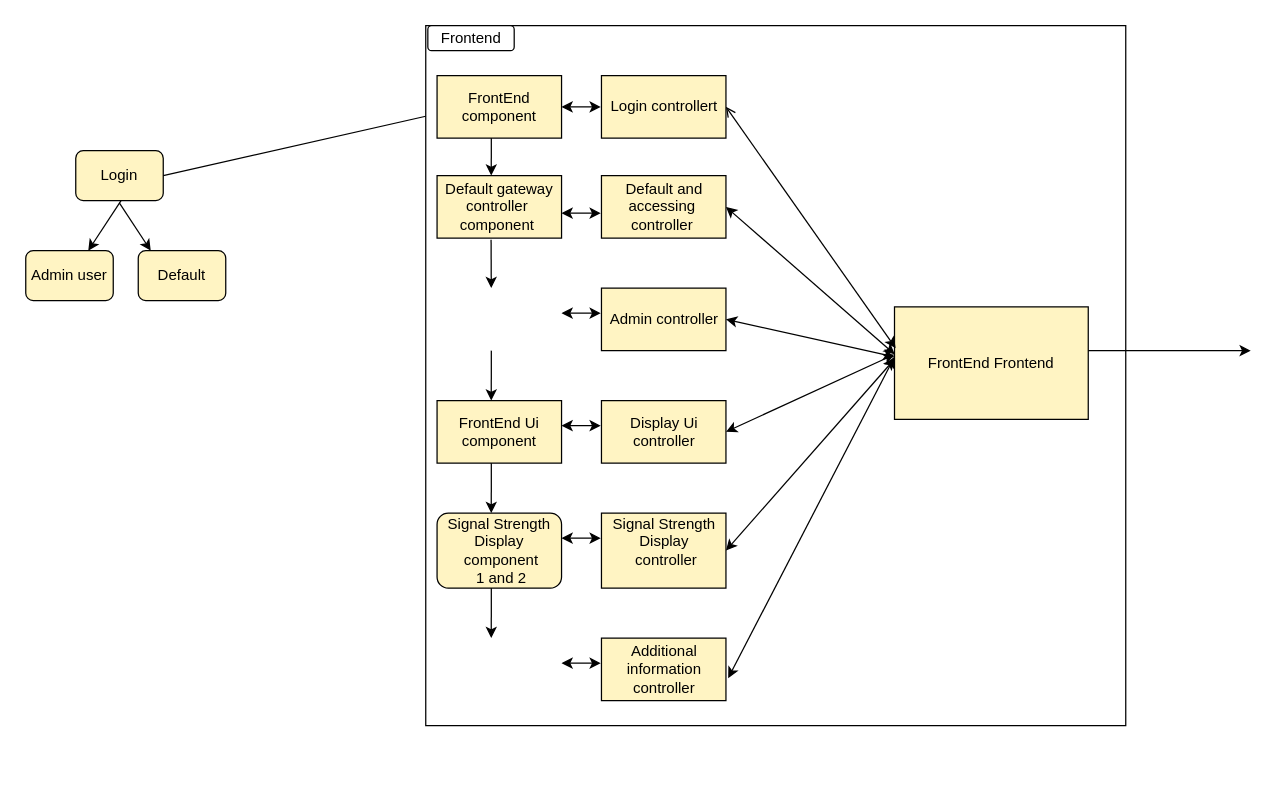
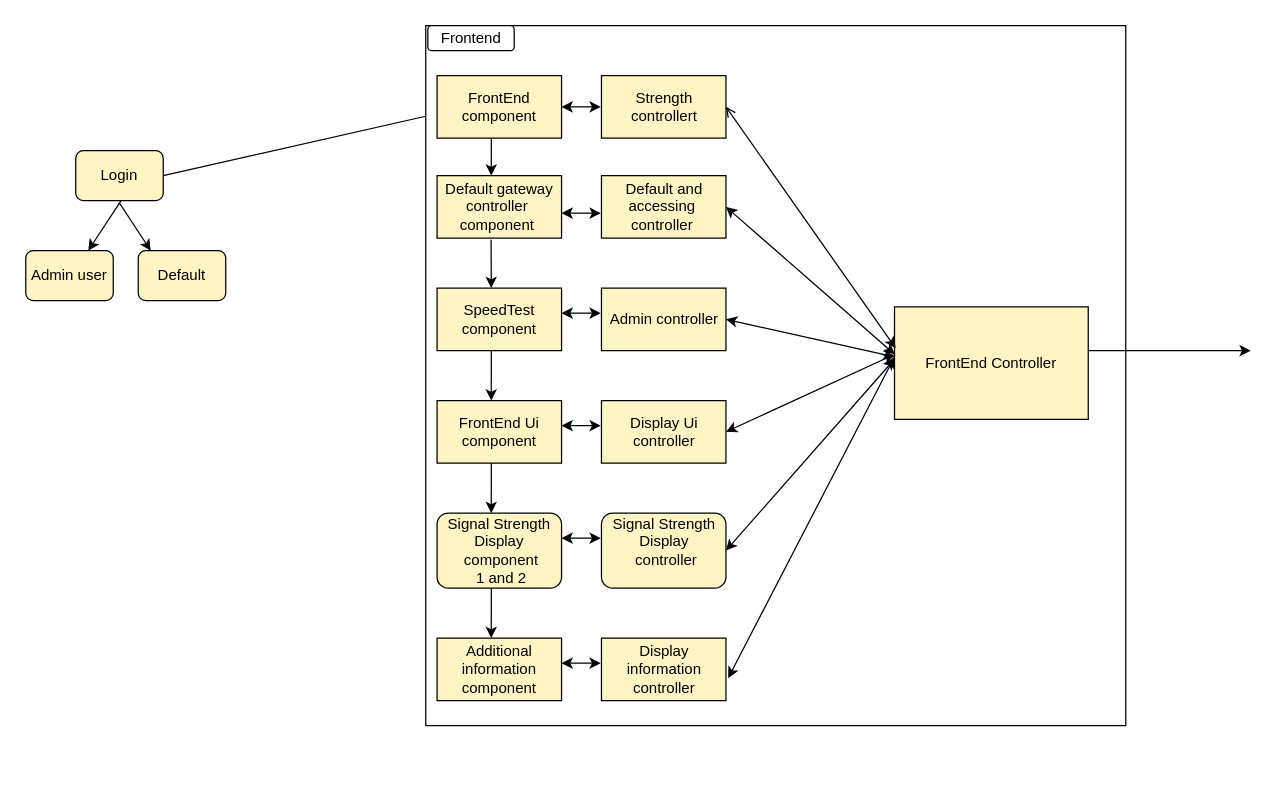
node "Login controllert": label "Login controllert" -> "Strength controllert"
node "SpeedTest component": added
node "FrontEnd Frontend": label "FrontEnd Frontend" -> "FrontEnd Controller"
node "Signal Strength Display controller": shape rectangle -> rounded rectangle
node "Additional information component": added
node "Additional information controller": label "Additional information controller" -> "Display information controller"
